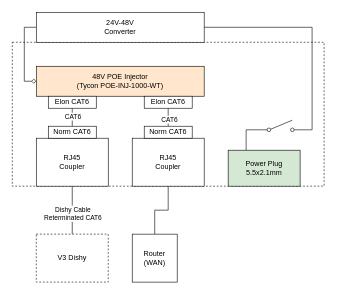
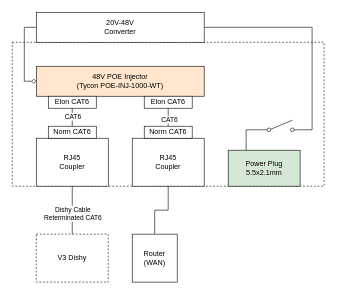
node "24V-48V Converter": label "24V-48V Converter" -> "20V-48V Converter"
